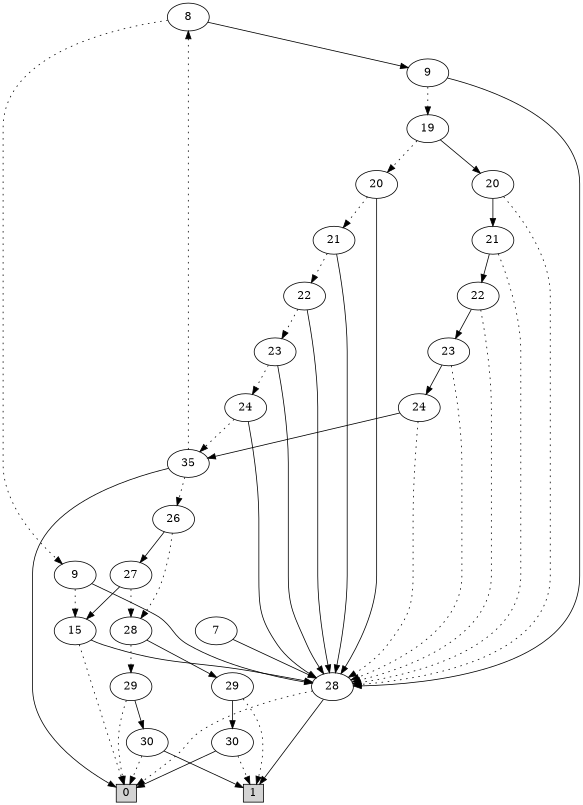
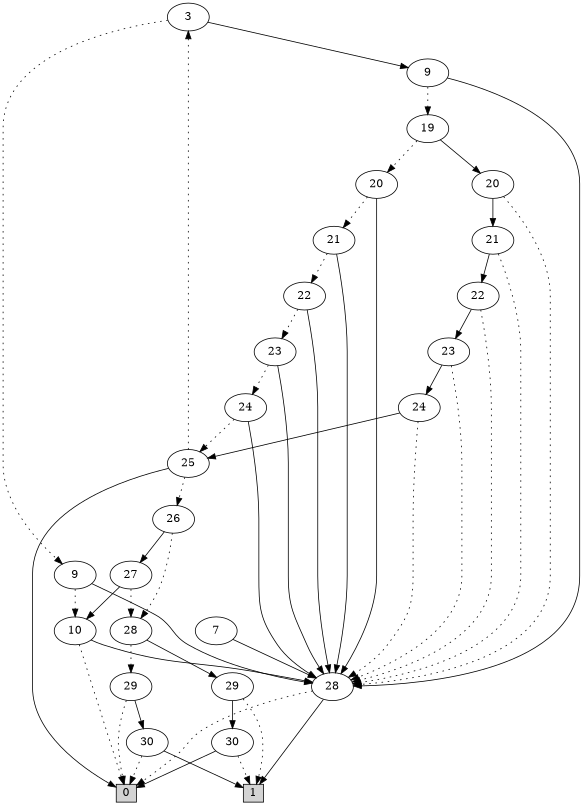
node "8": label "8" -> "3"
node "35": label "35" -> "25"
node "15": label "15" -> "10"
